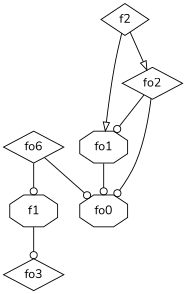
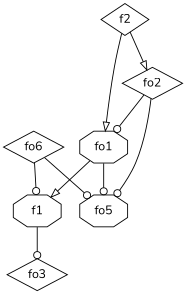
edge "fo1" -> "f1": added
node "fo0": label "fo0" -> "fo5"
